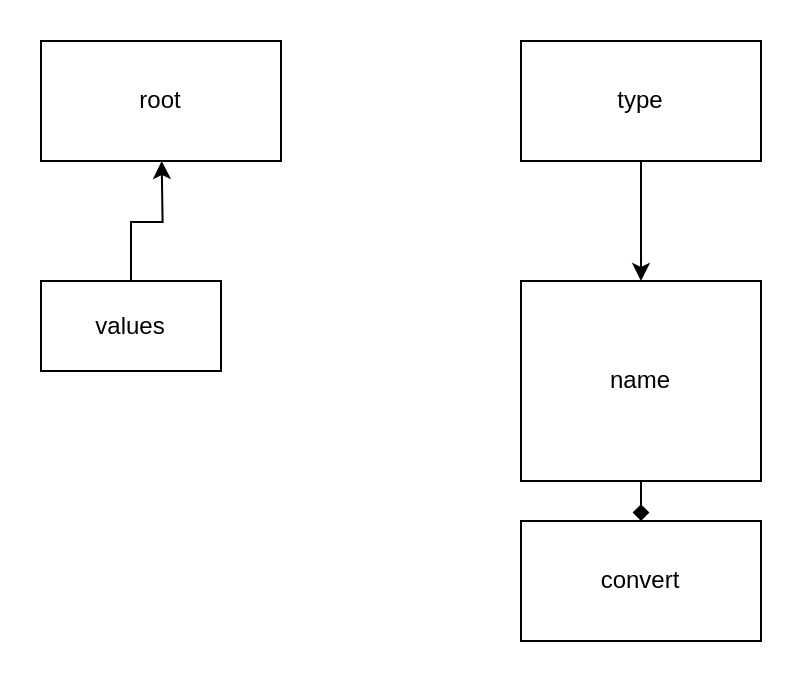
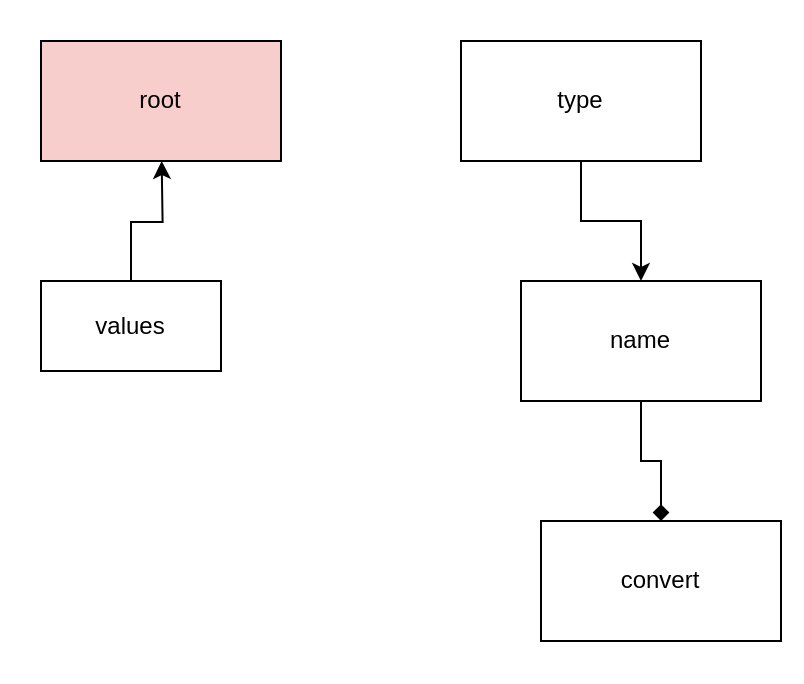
node "root": fillcolor #ffffff -> #f8cecc
node "type": moved (641, 101) -> (581, 101)
node "name": size 240x200 -> 240x120
node "convert": moved (641, 581) -> (661, 581)
